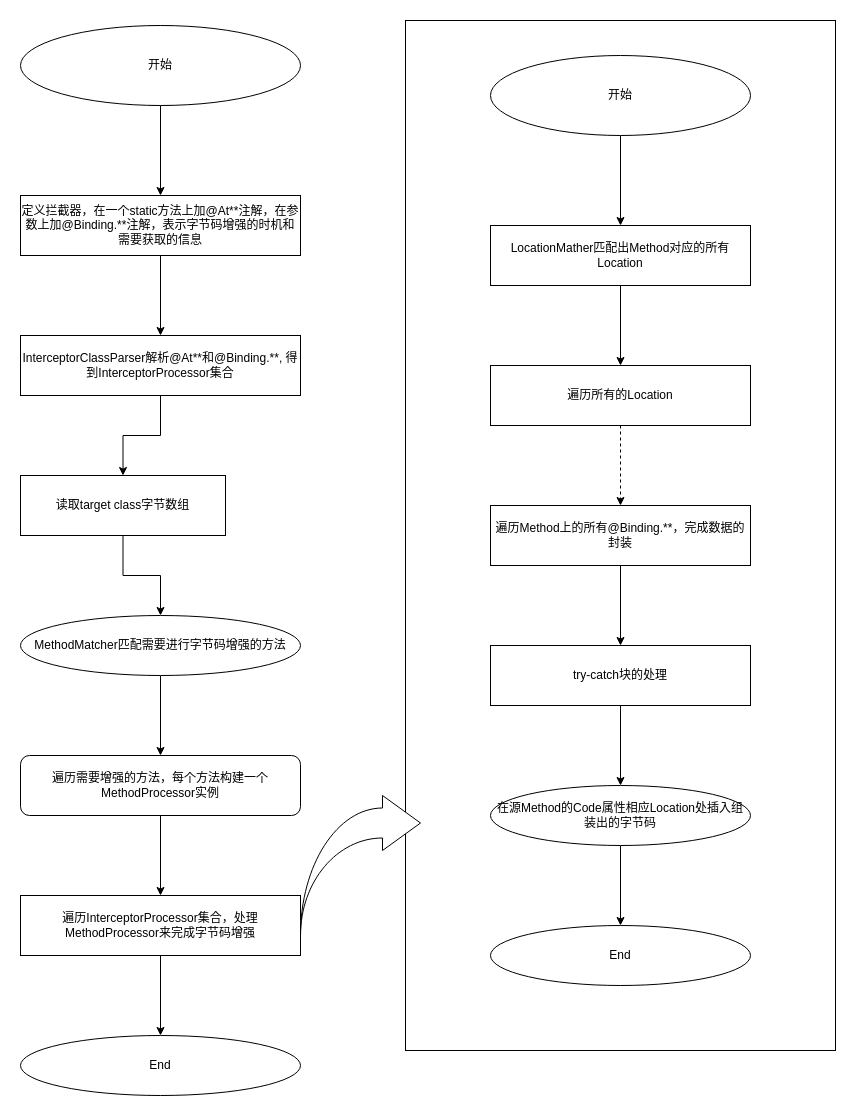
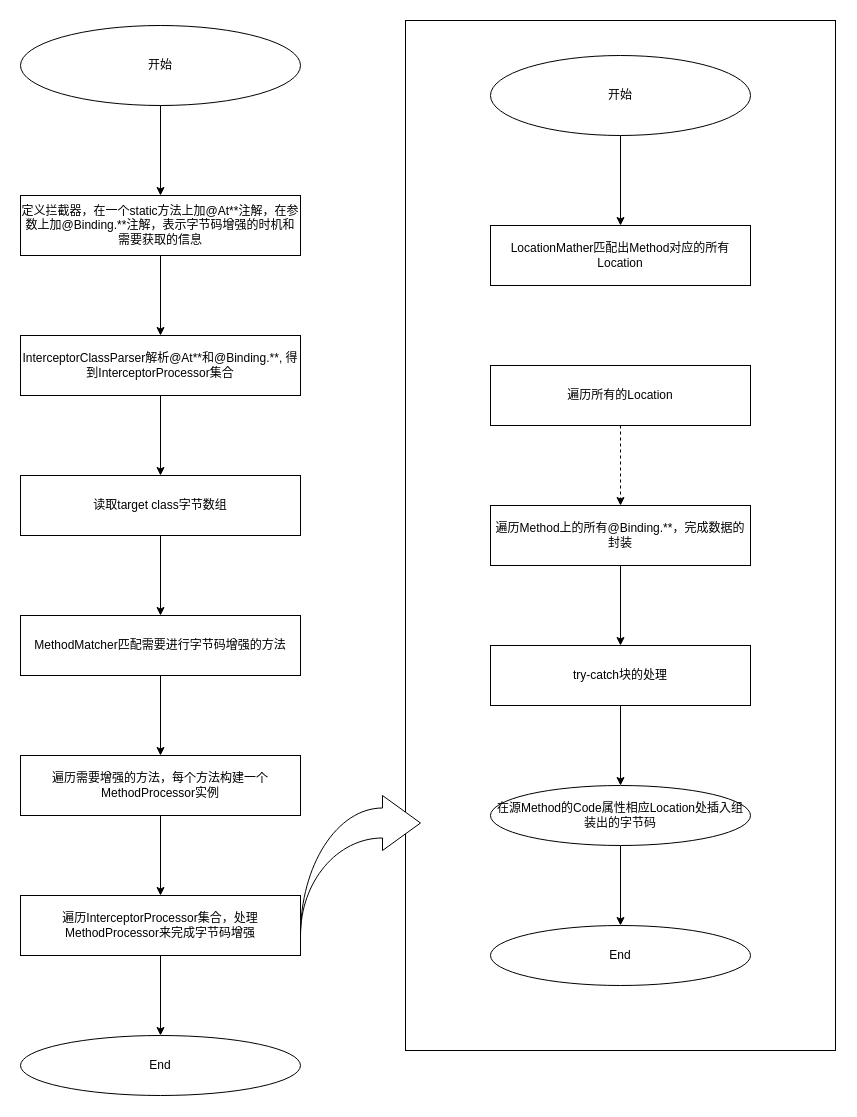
edge "LocationMather匹配出Method对应的所有Location" -> "遍历所有的Location": removed
node "读取target class字节数组": size 205x60 -> 280x60
node "MethodMatcher匹配需要进行字节码增强的方法": shape ellipse -> rectangle
node "遍历需要增强的方法，每个方法构建一个MethodProcessor实例": shape rounded rectangle -> rectangle
